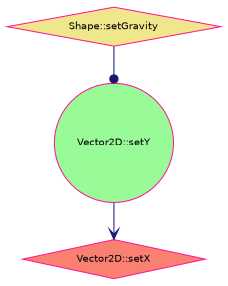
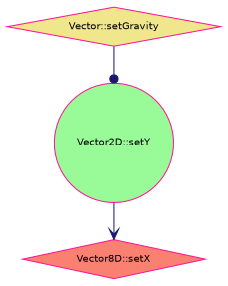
node "Shape::setGravity": label "Shape::setGravity" -> "Vector::setGravity"
node "Vector2D::setX": label "Vector2D::setX" -> "Vector8D::setX"
